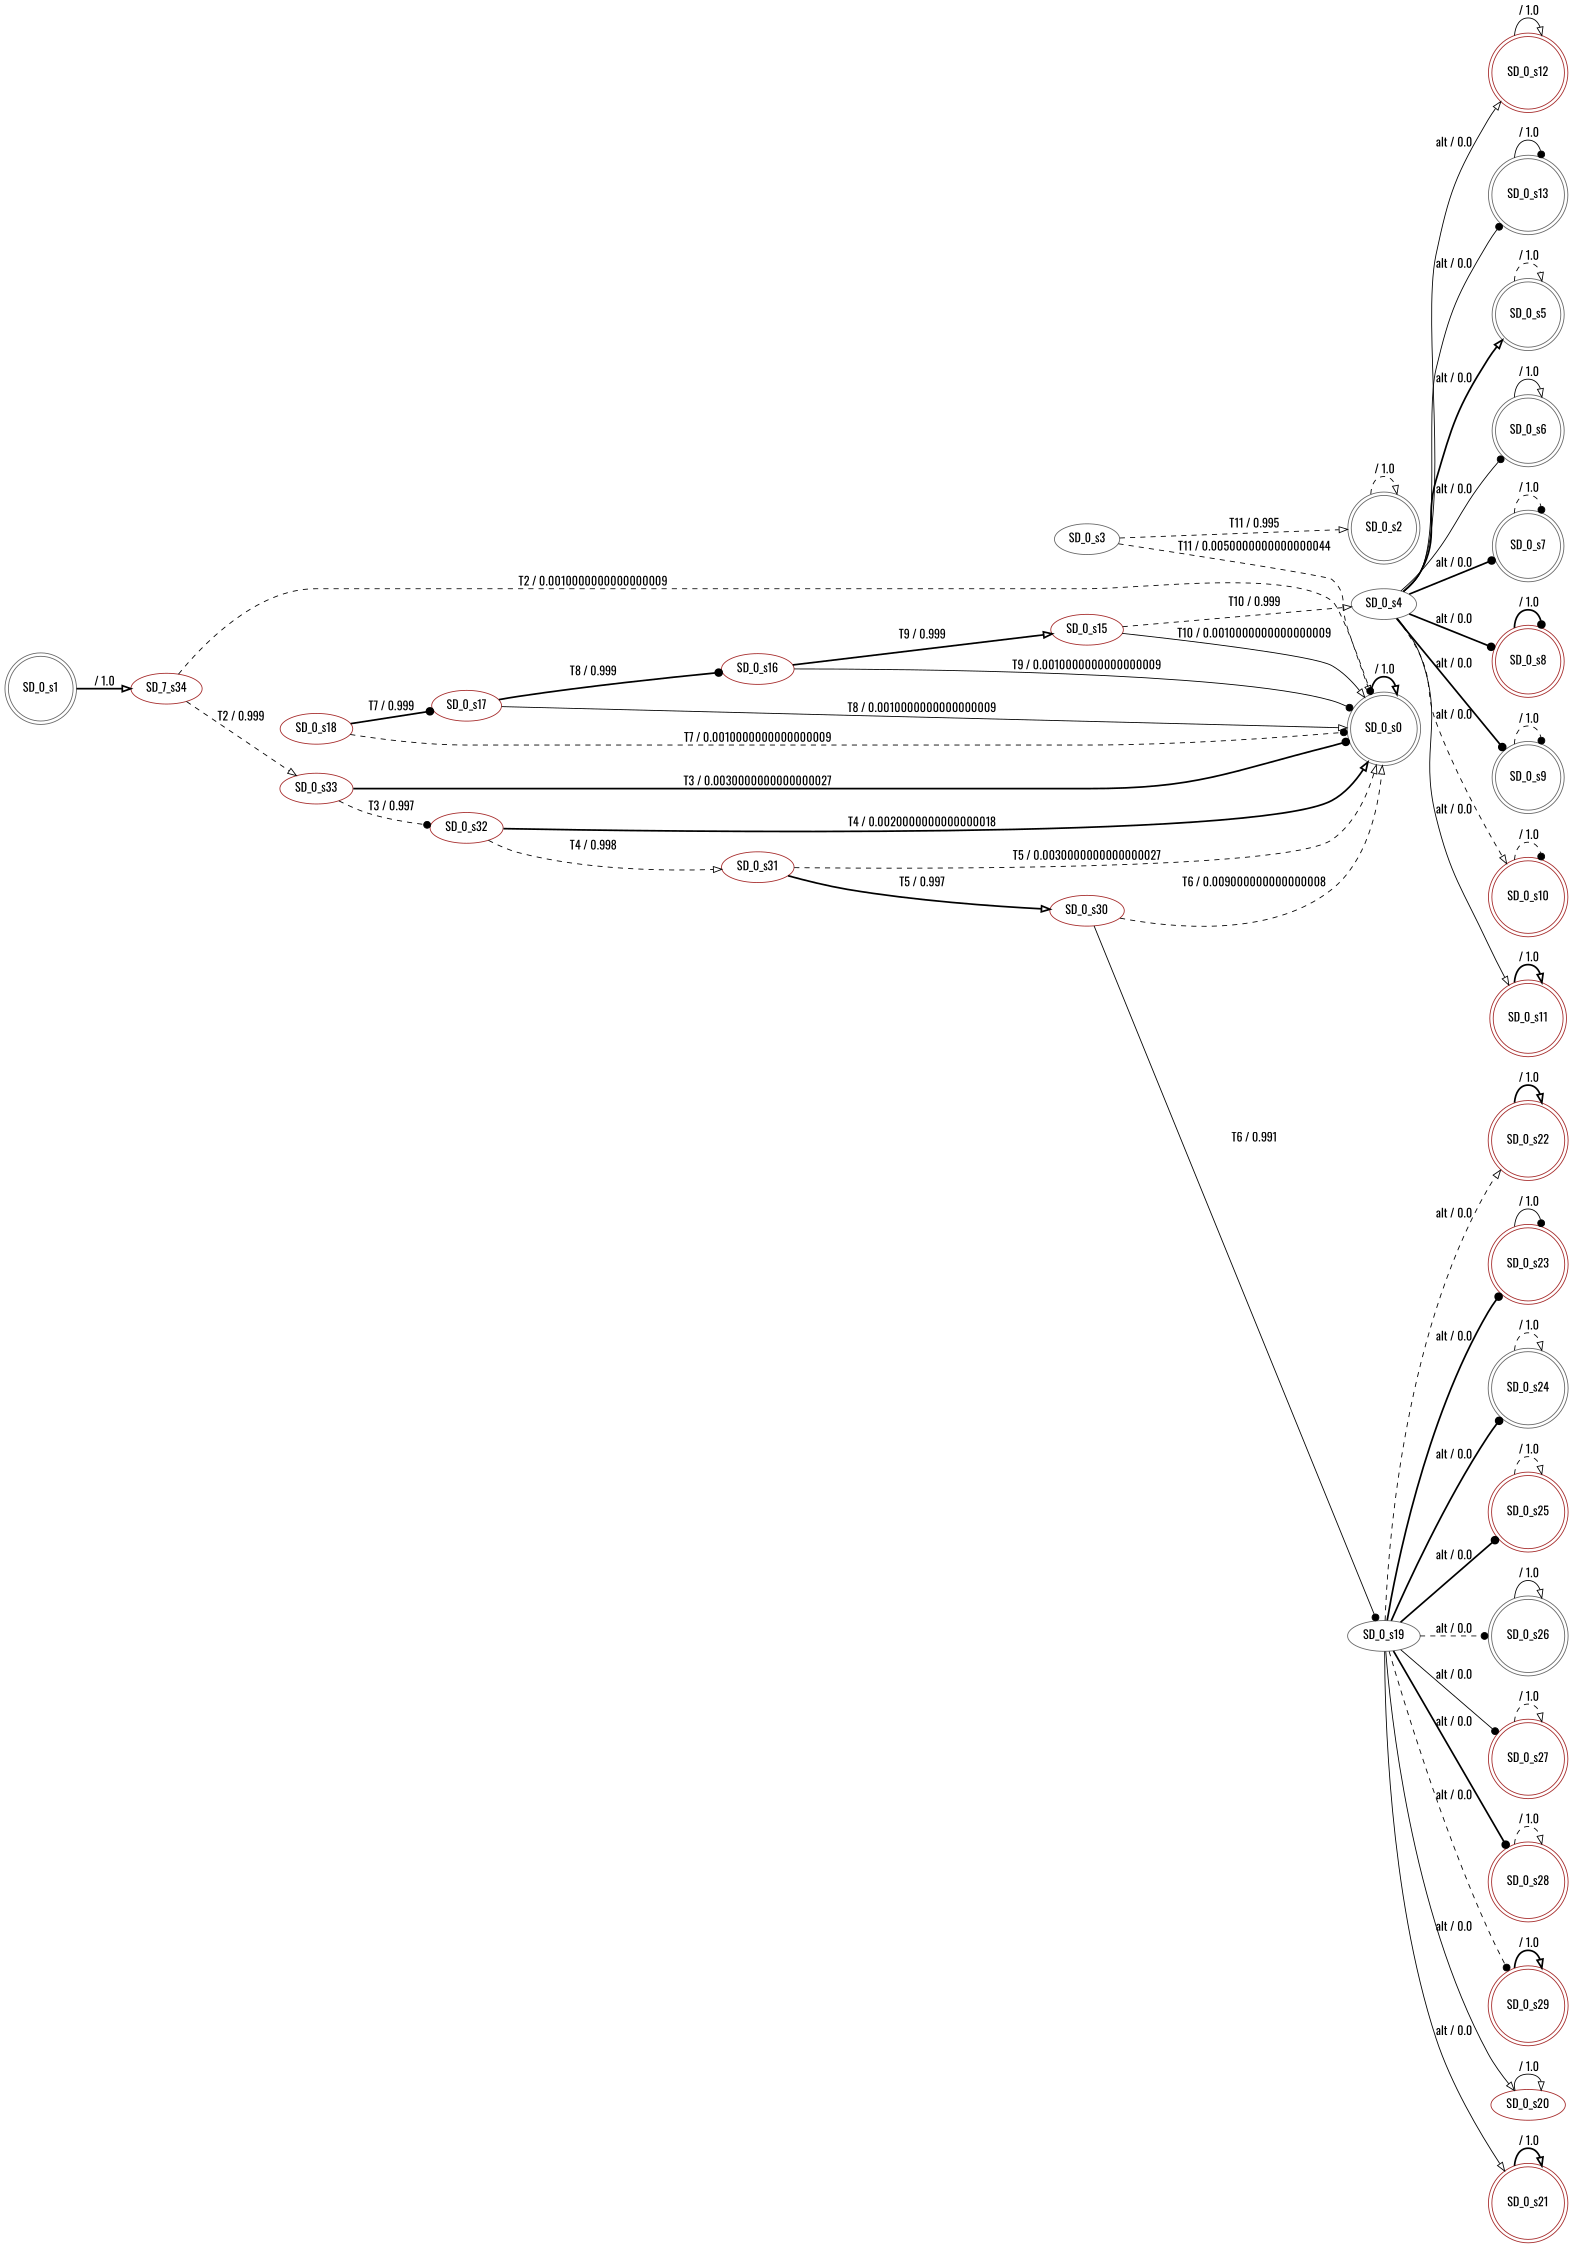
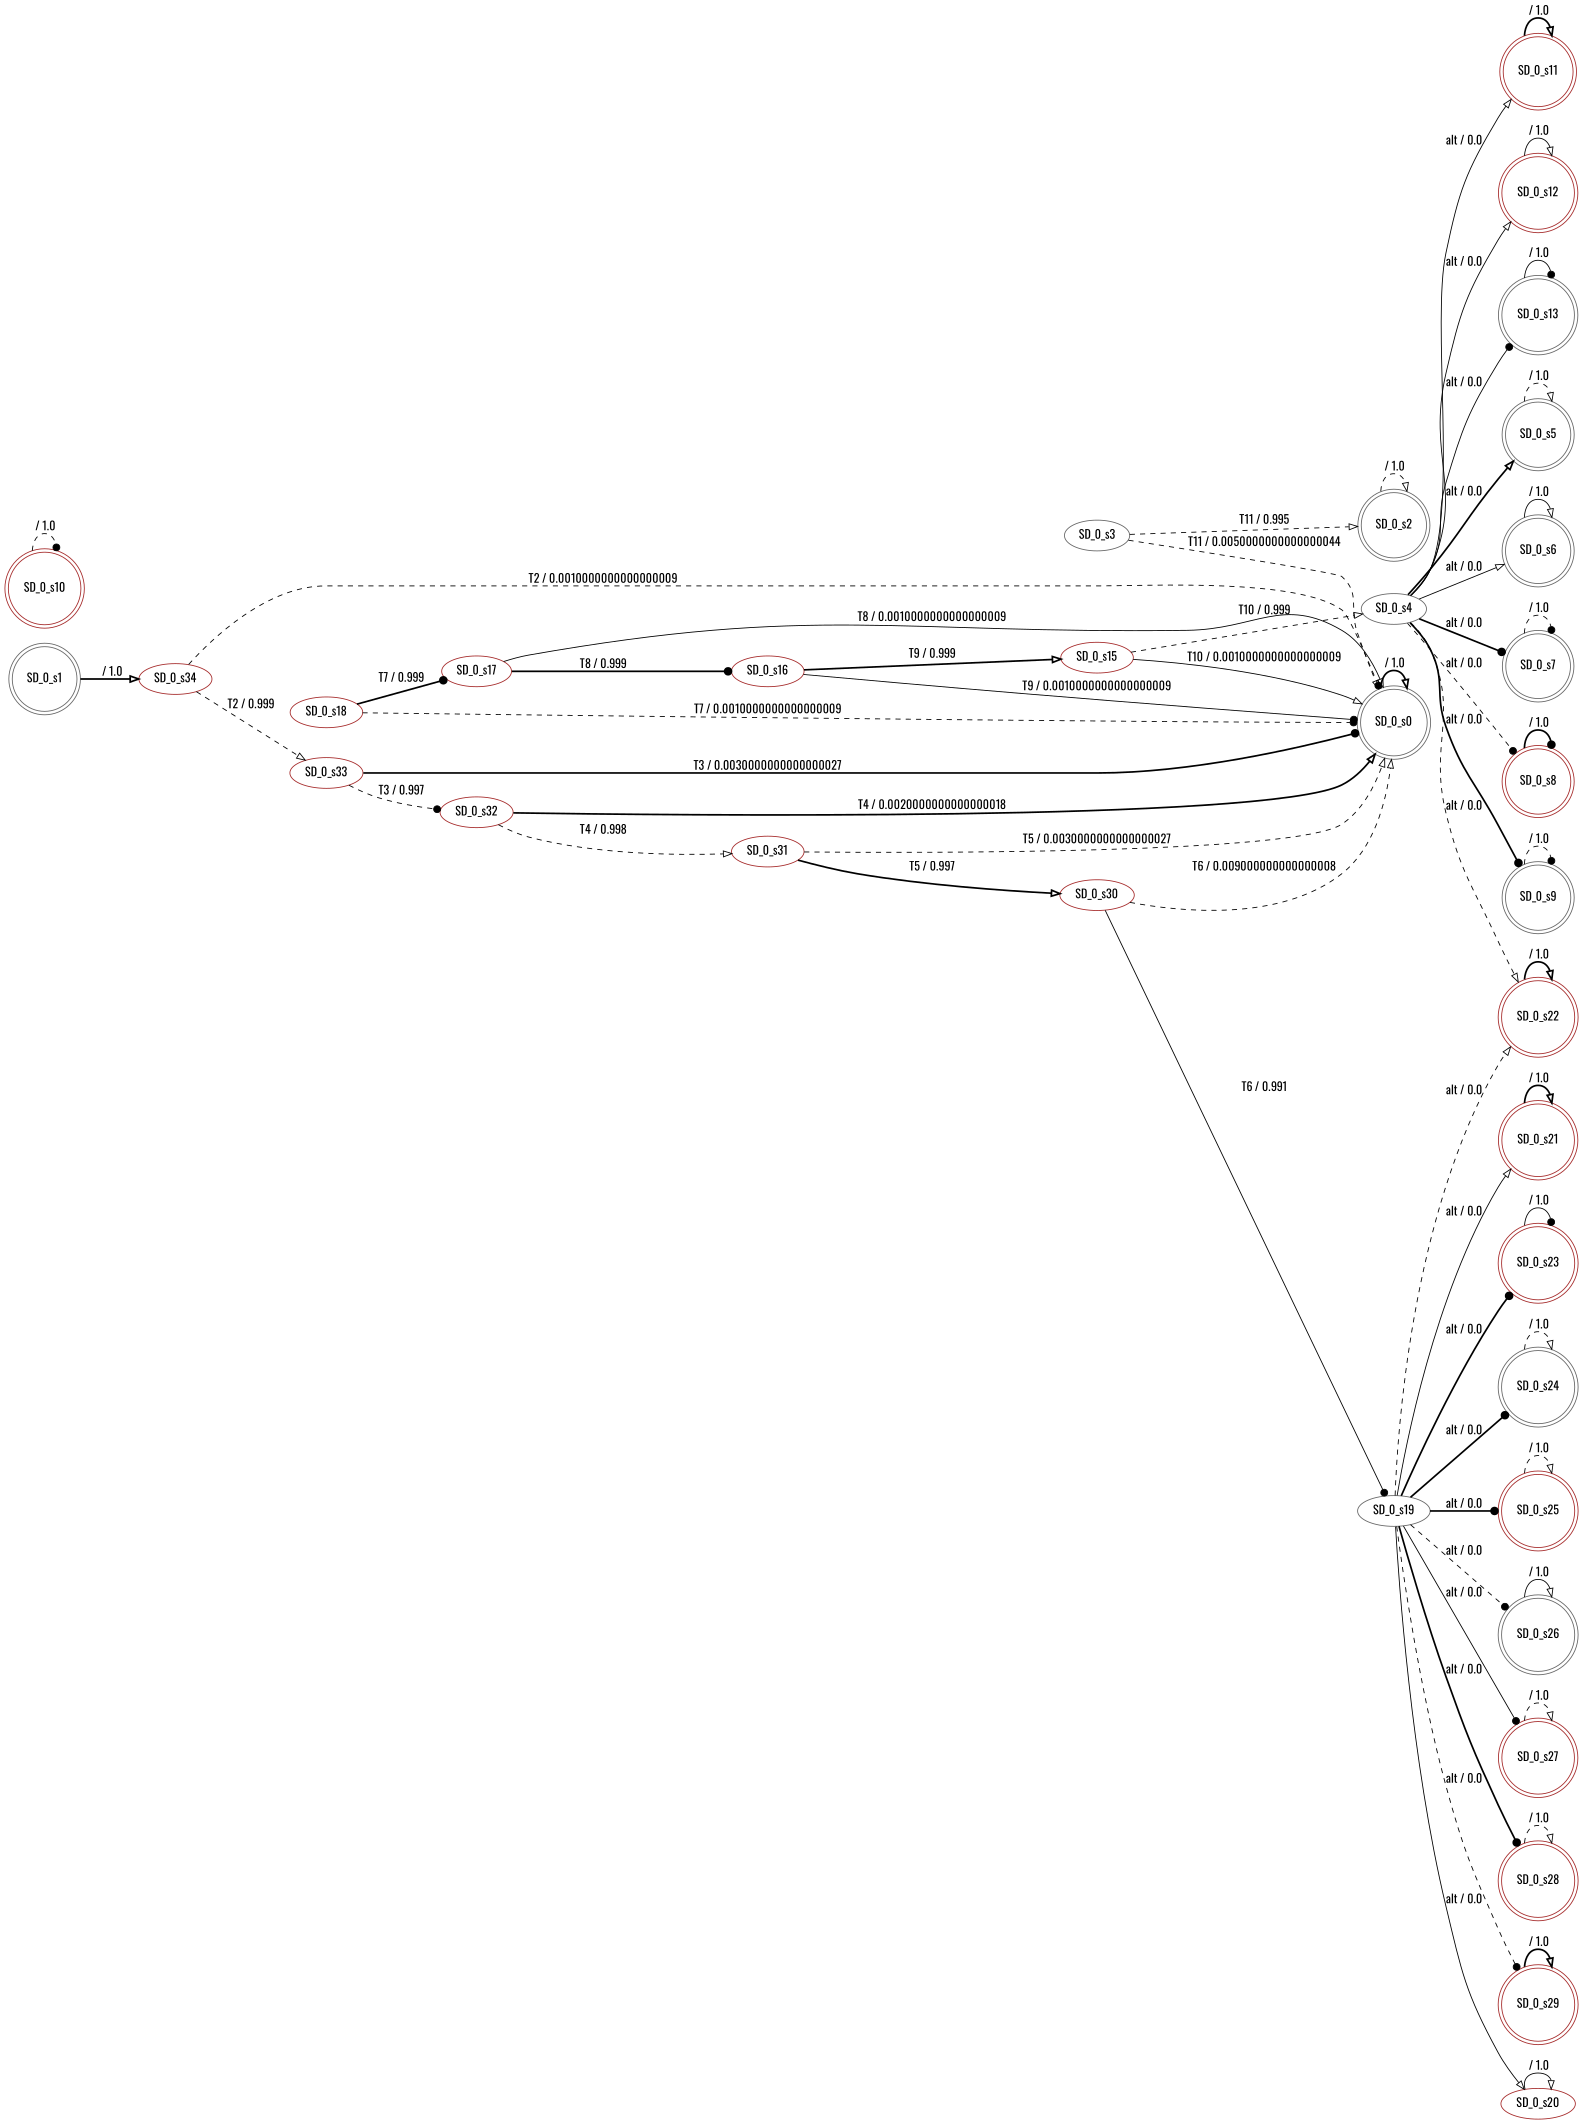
edge "SD_0_s4" -> "SD_0_s6": arrowhead dot -> onormal
edge "SD_0_s4" -> "SD_0_s8": style bold -> dashed
node "SD_7_s34": label "SD_7_s34" -> "SD_0_s34"
edge "SD_0_s4" -> "SD_0_s10": now "SD_0_s4" -> "SD_0_s22"
